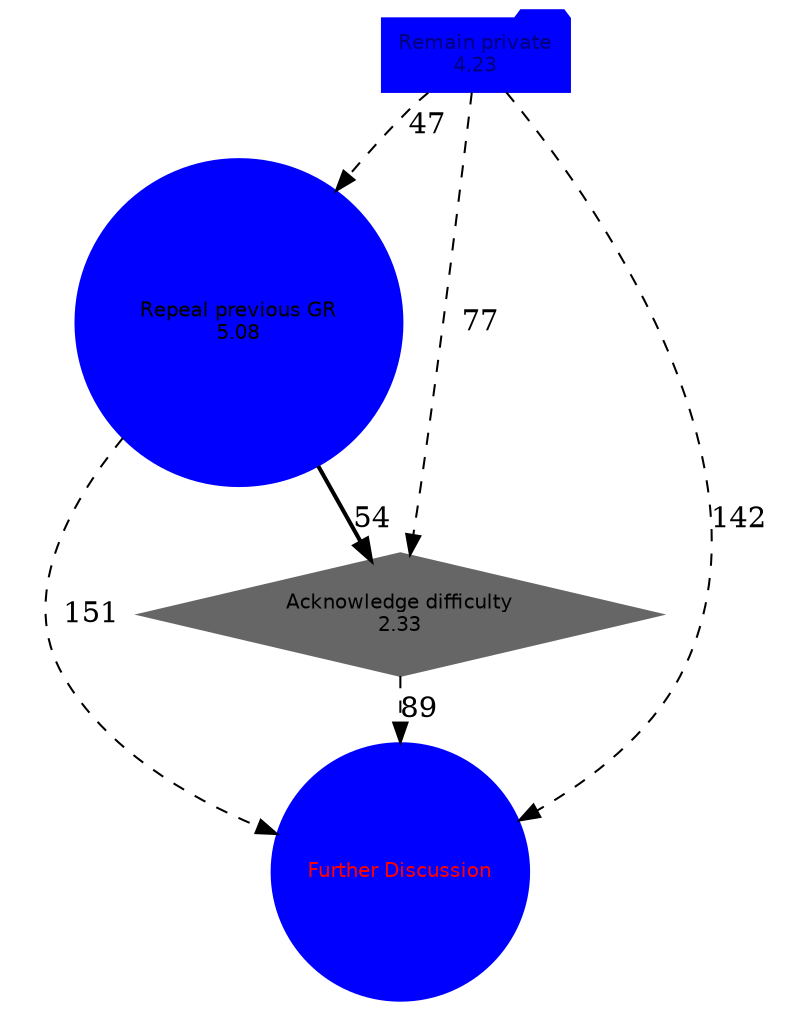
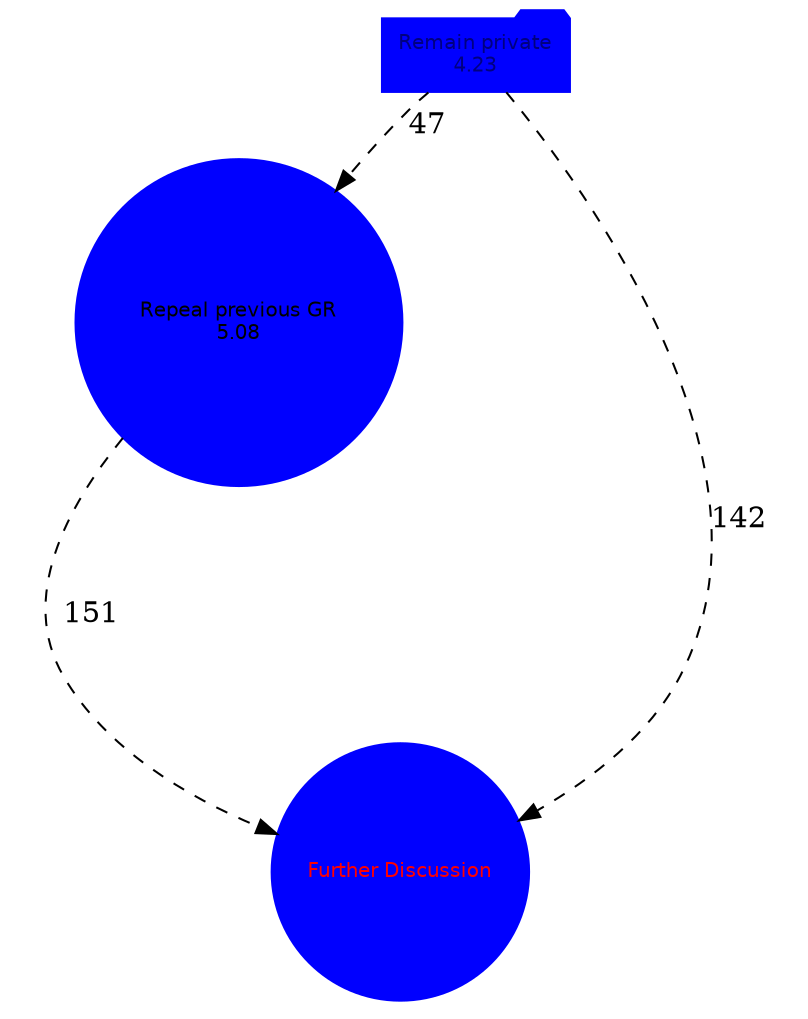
node "Acknowledge difficulty 2.33": removed
